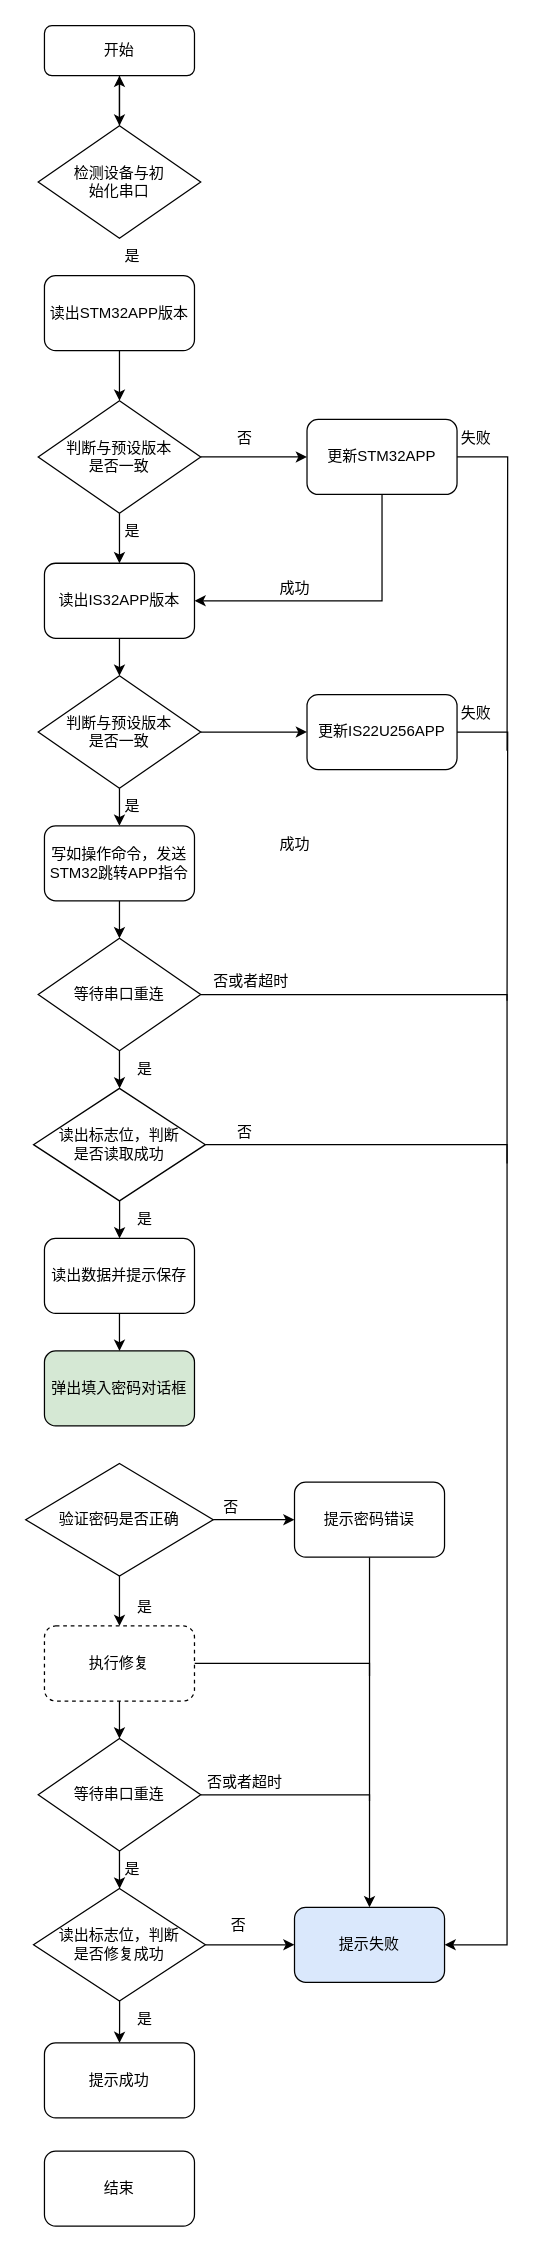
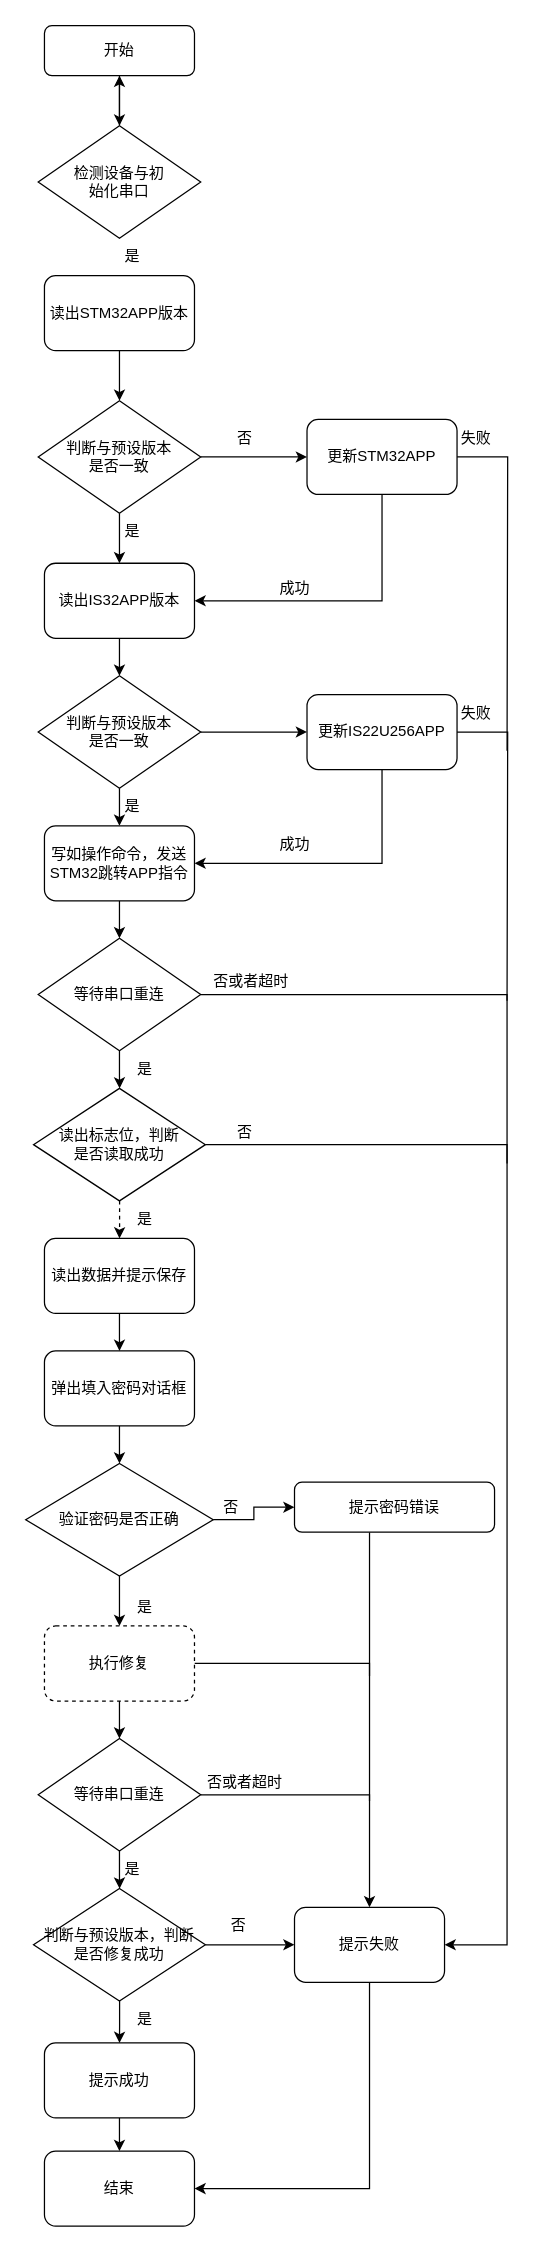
edge "更新IS22U256APP" -> "写如操作命令，发送STM32跳转APP指令": added
edge "读出标志位，判断 是否读取成功" -> "读出数据并提示保存": style solid -> dashed
node "弹出填入密码对话框": fillcolor #d5e8d4 -> #ffffff
edge "弹出填入密码对话框" -> "验证密码是否正确": added
node "提示密码错误": size 150x75 -> 200x50
node "读出标志位，判断 是否修复成功": label "读出标志位，判断 是否修复成功" -> "判断与预设版本，判断 是否修复成功"
node "提示失败": fillcolor #dae8fc -> #ffffff
edge "提示成功" -> "结束": added
edge "提示失败" -> "结束": added
